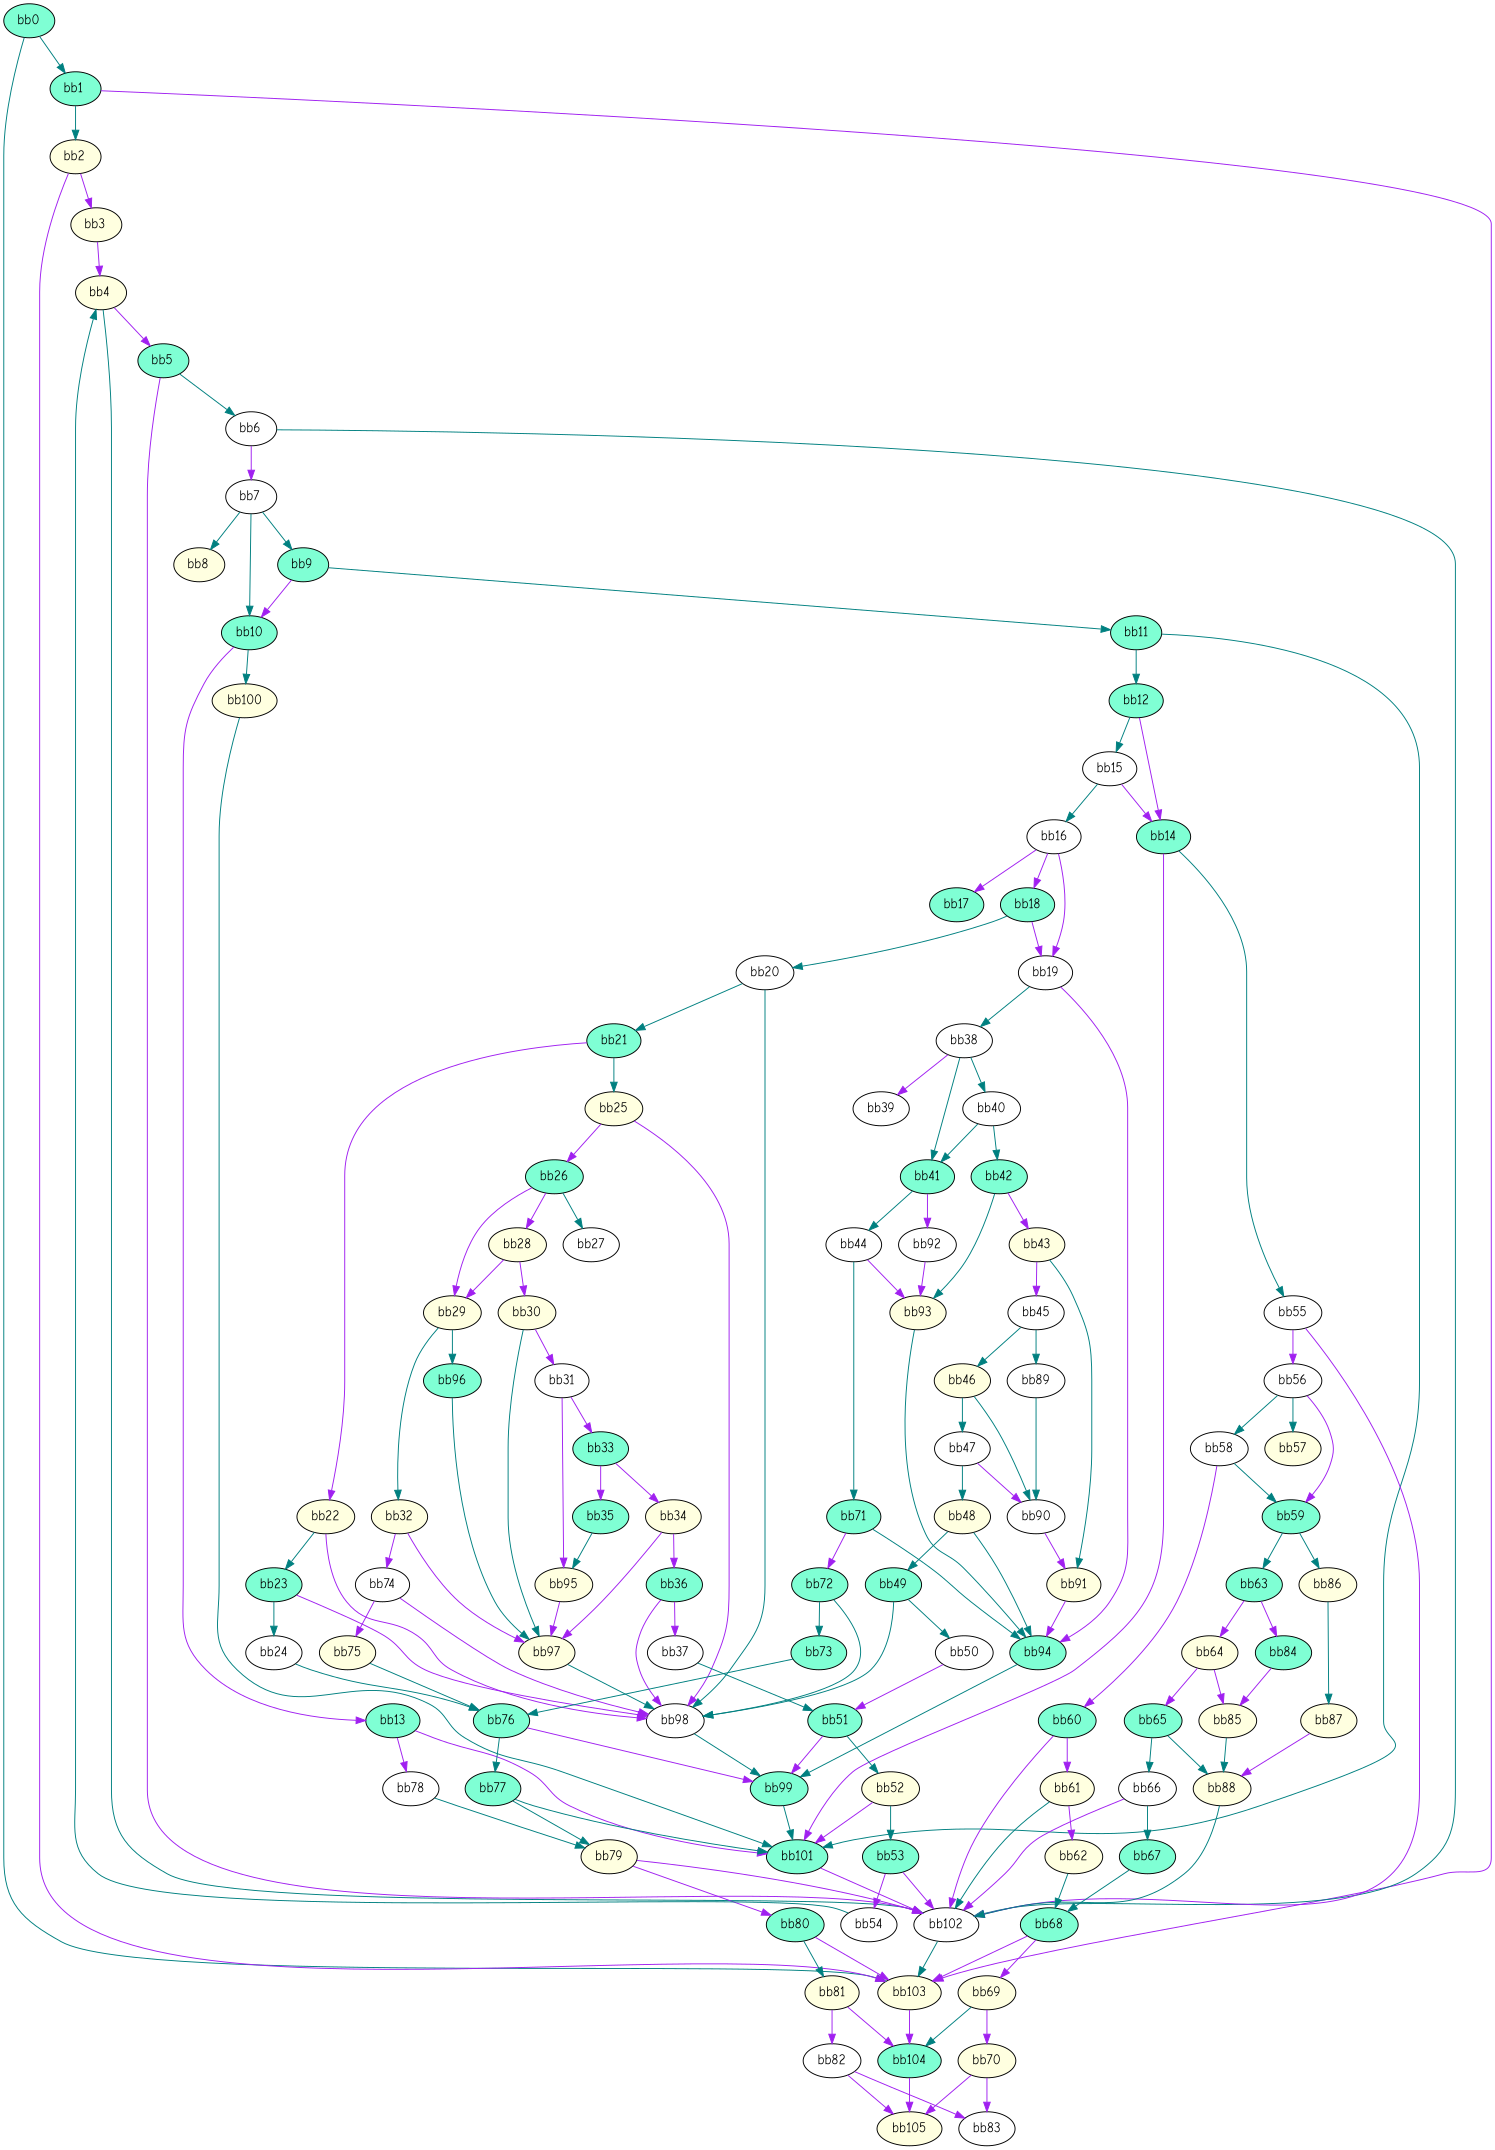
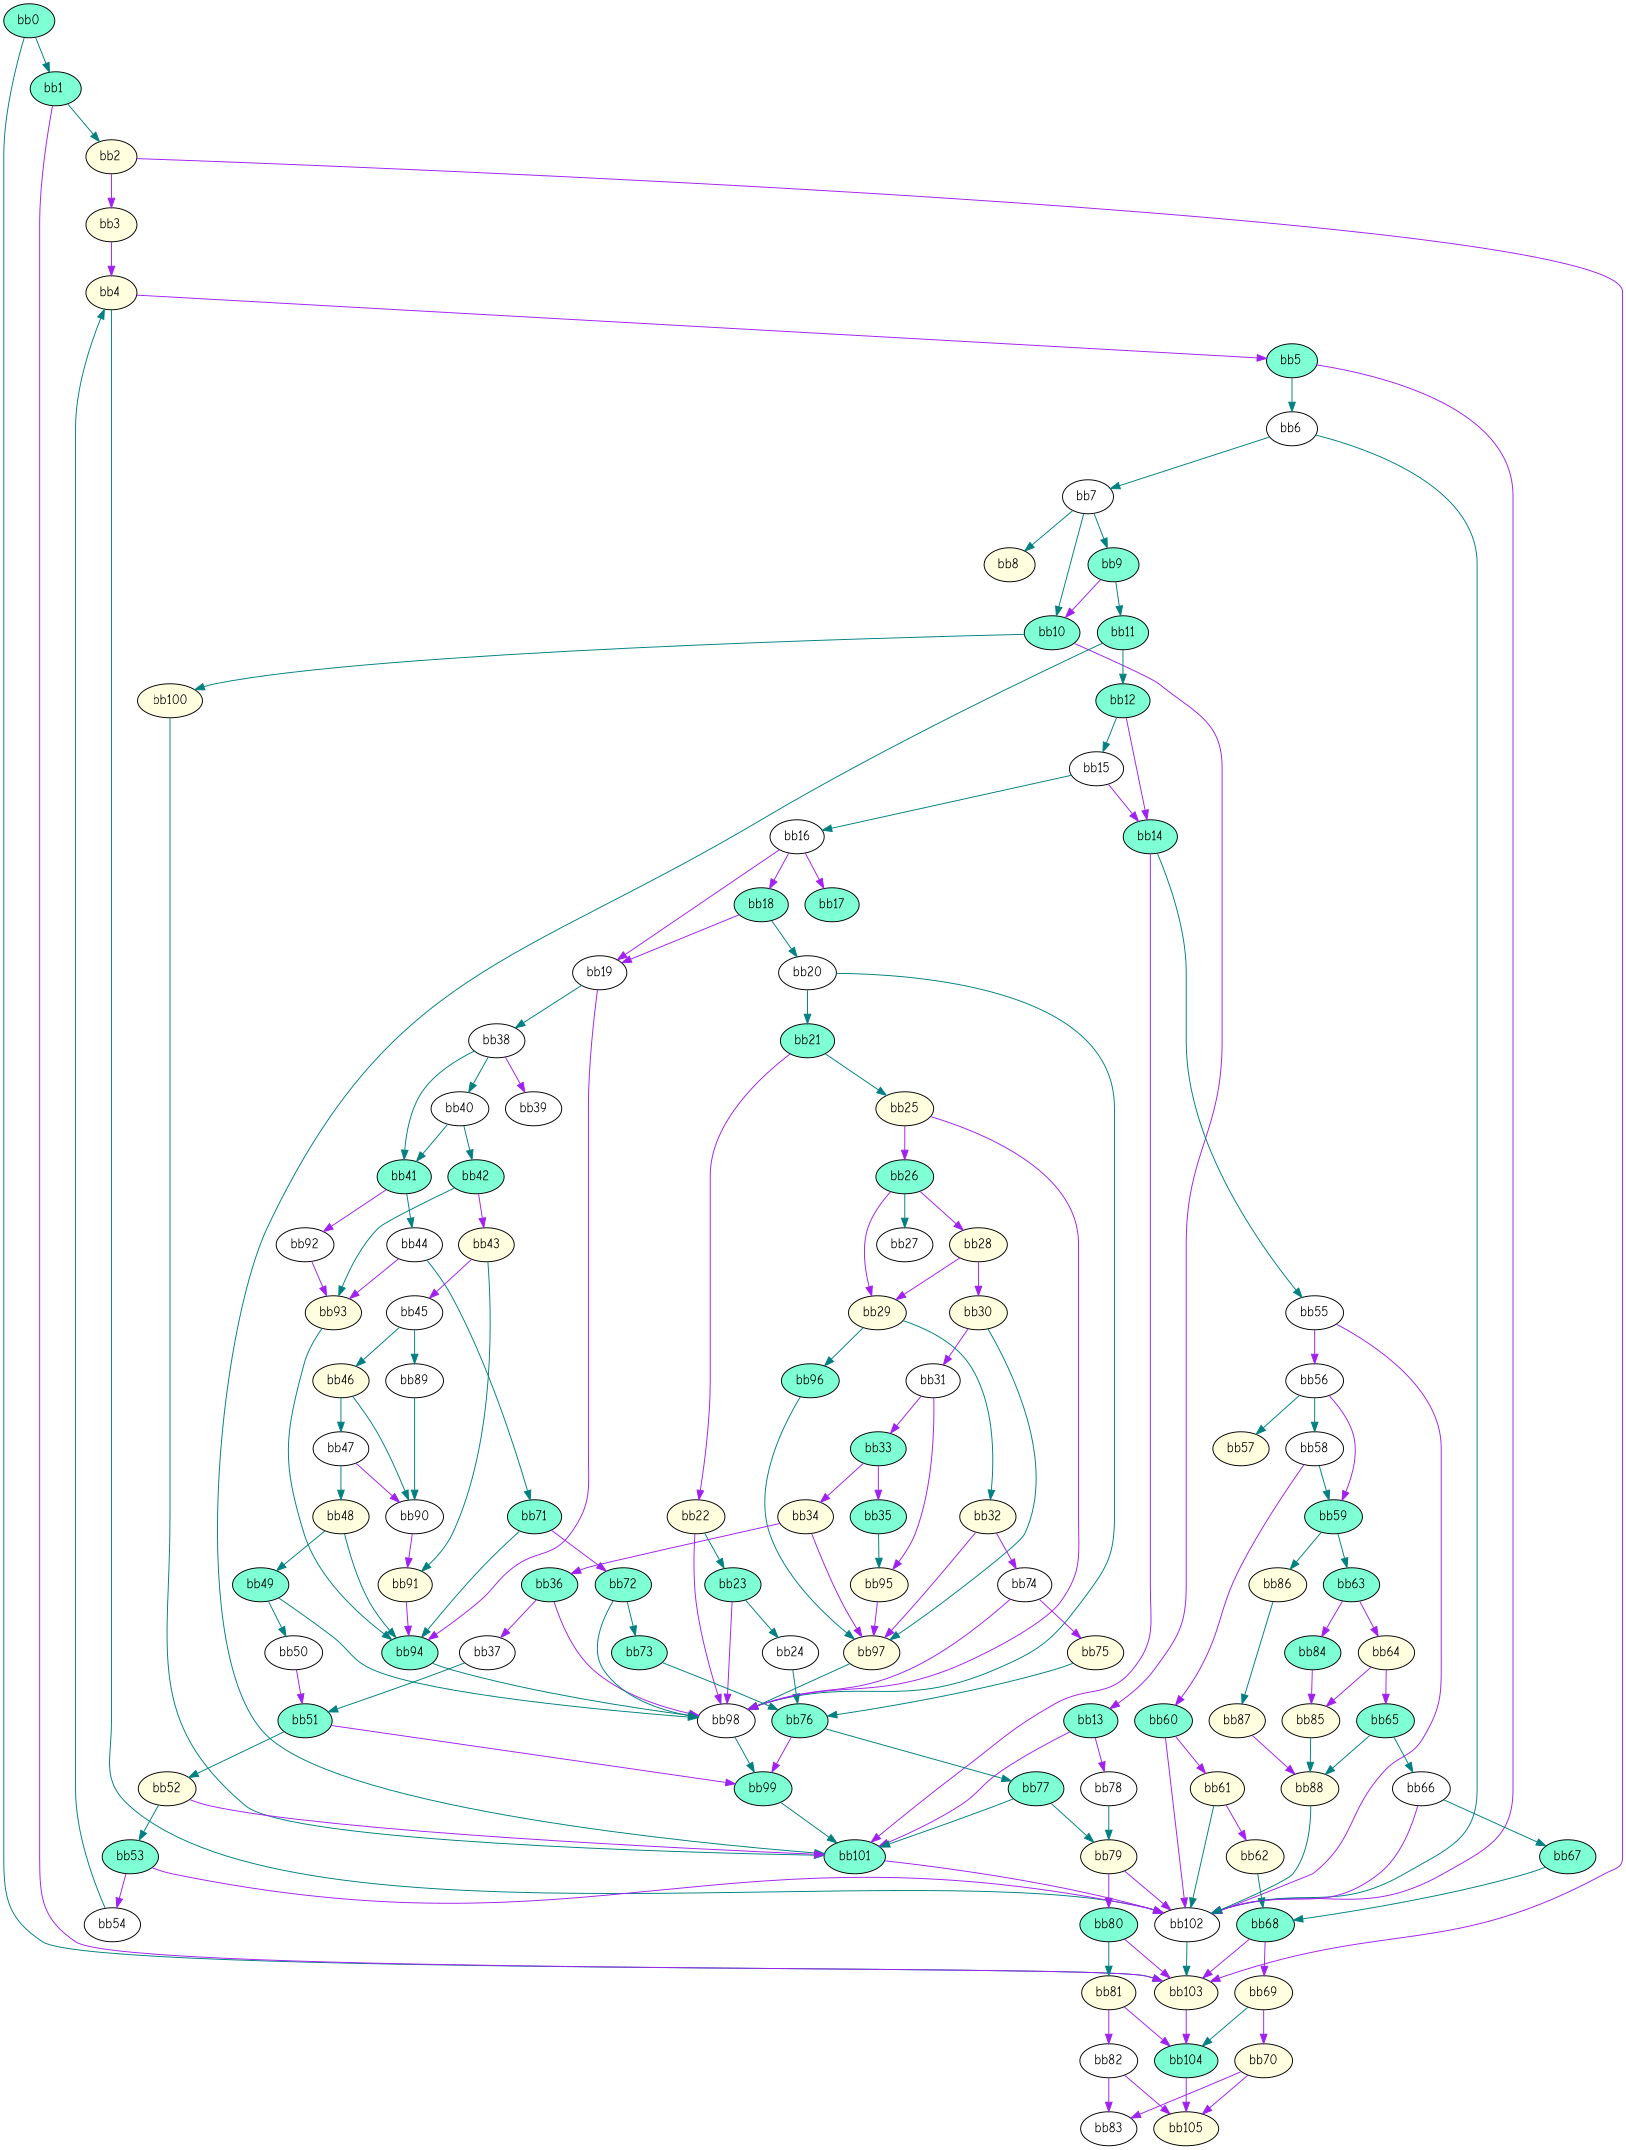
edge "bb6" -> "bb7": color purple -> teal
edge "bb94" -> "bb99": now "bb94" -> "bb98"
